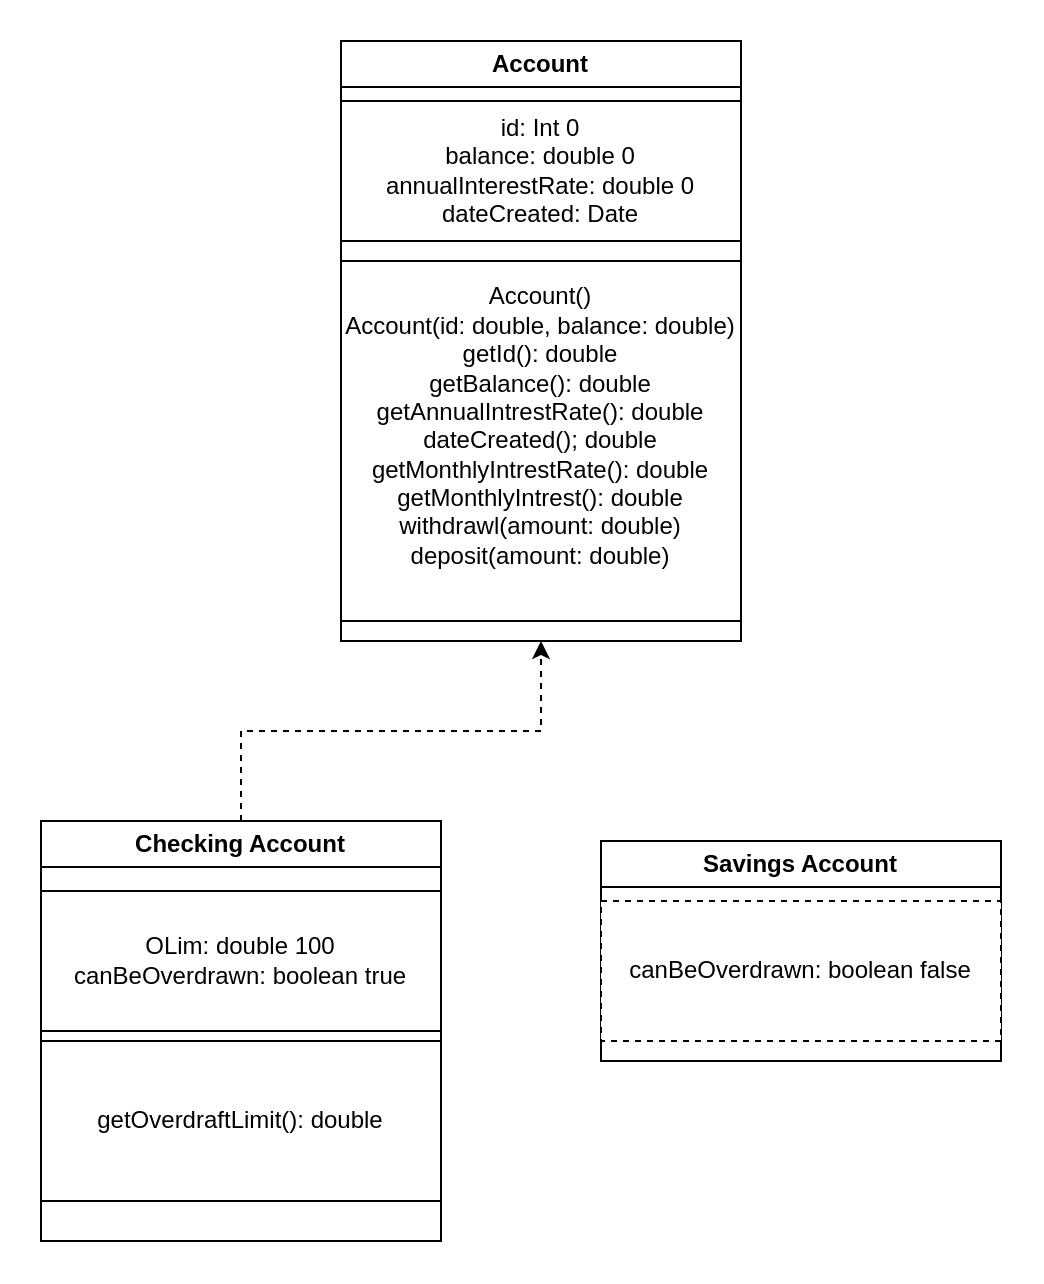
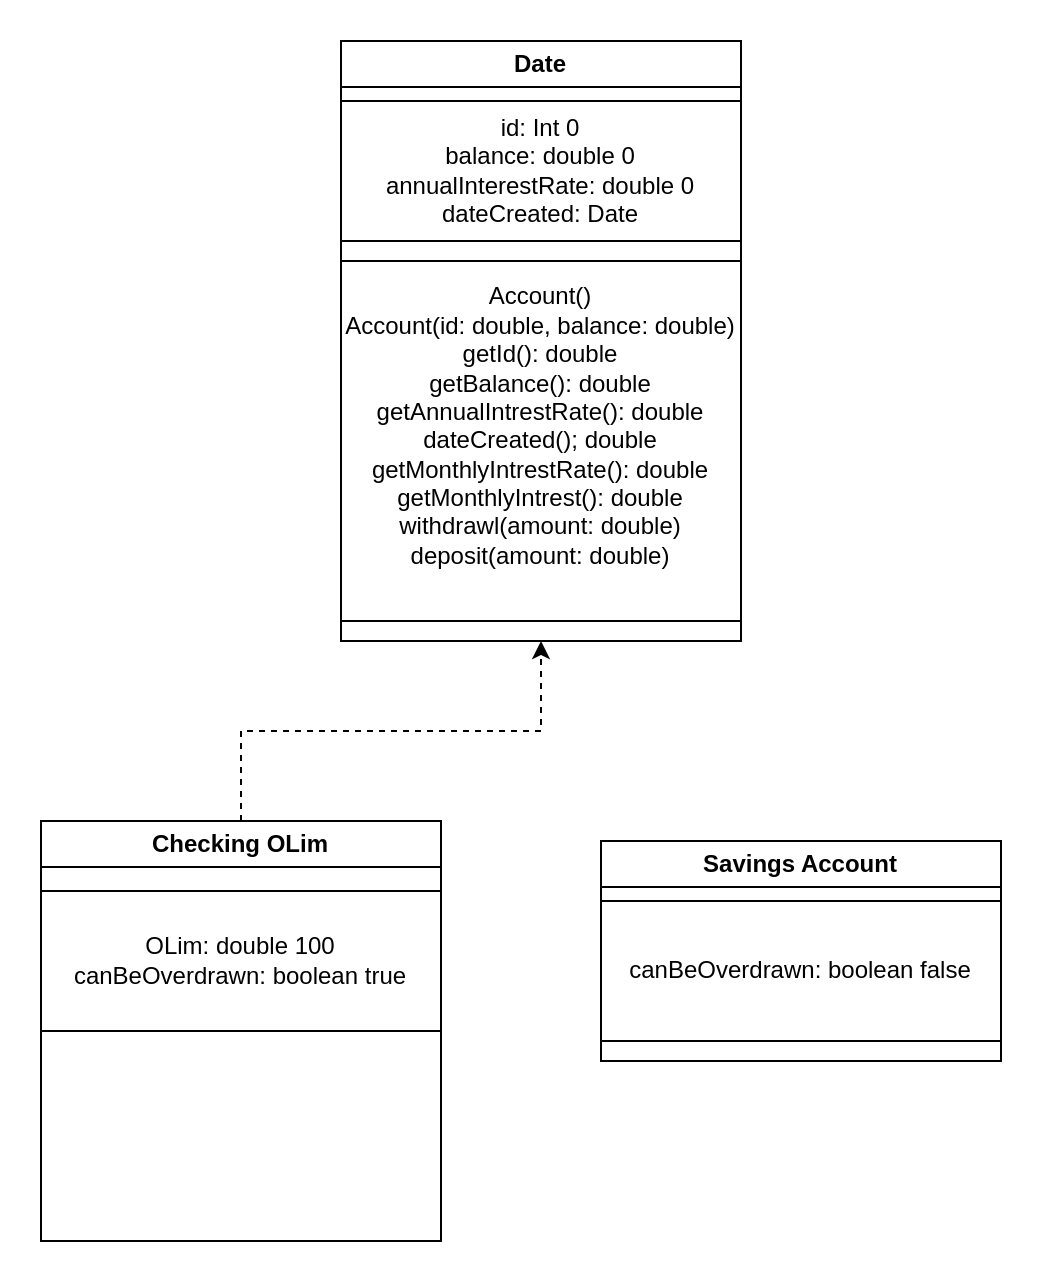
node "Account": label "Account" -> "Date"
node "Checking Account": label "Checking Account" -> "Checking OLim"
node "canBeOverdrawn: boolean false": style dashed -> solid
node "getOverdraftLimit(): double": removed
